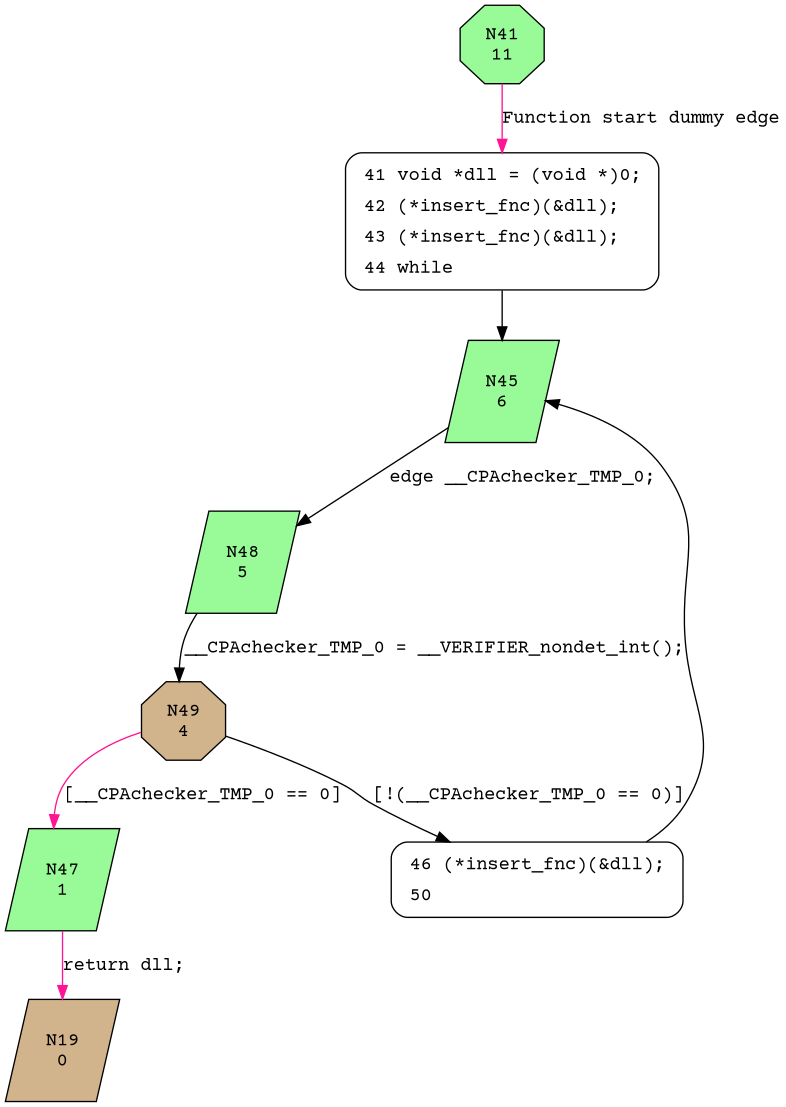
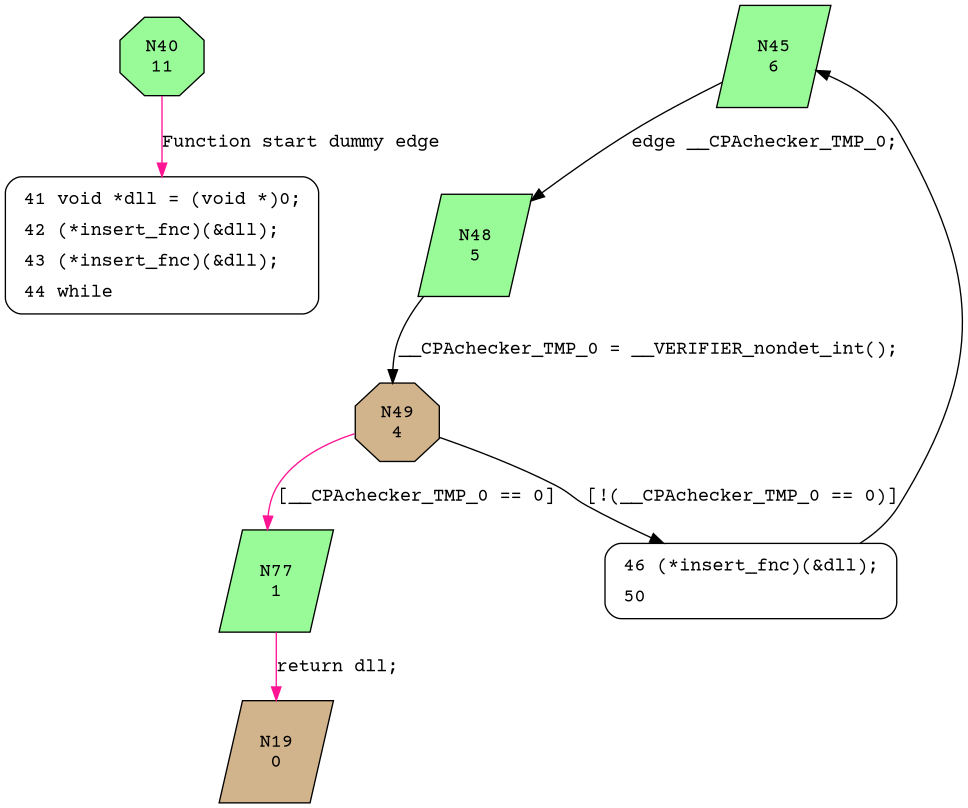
node "N41 11": label "N41 11" -> "N40 11"
edge "41" -> "N45 6": removed
node "N47 1": label "N47 1" -> "N77 1"
